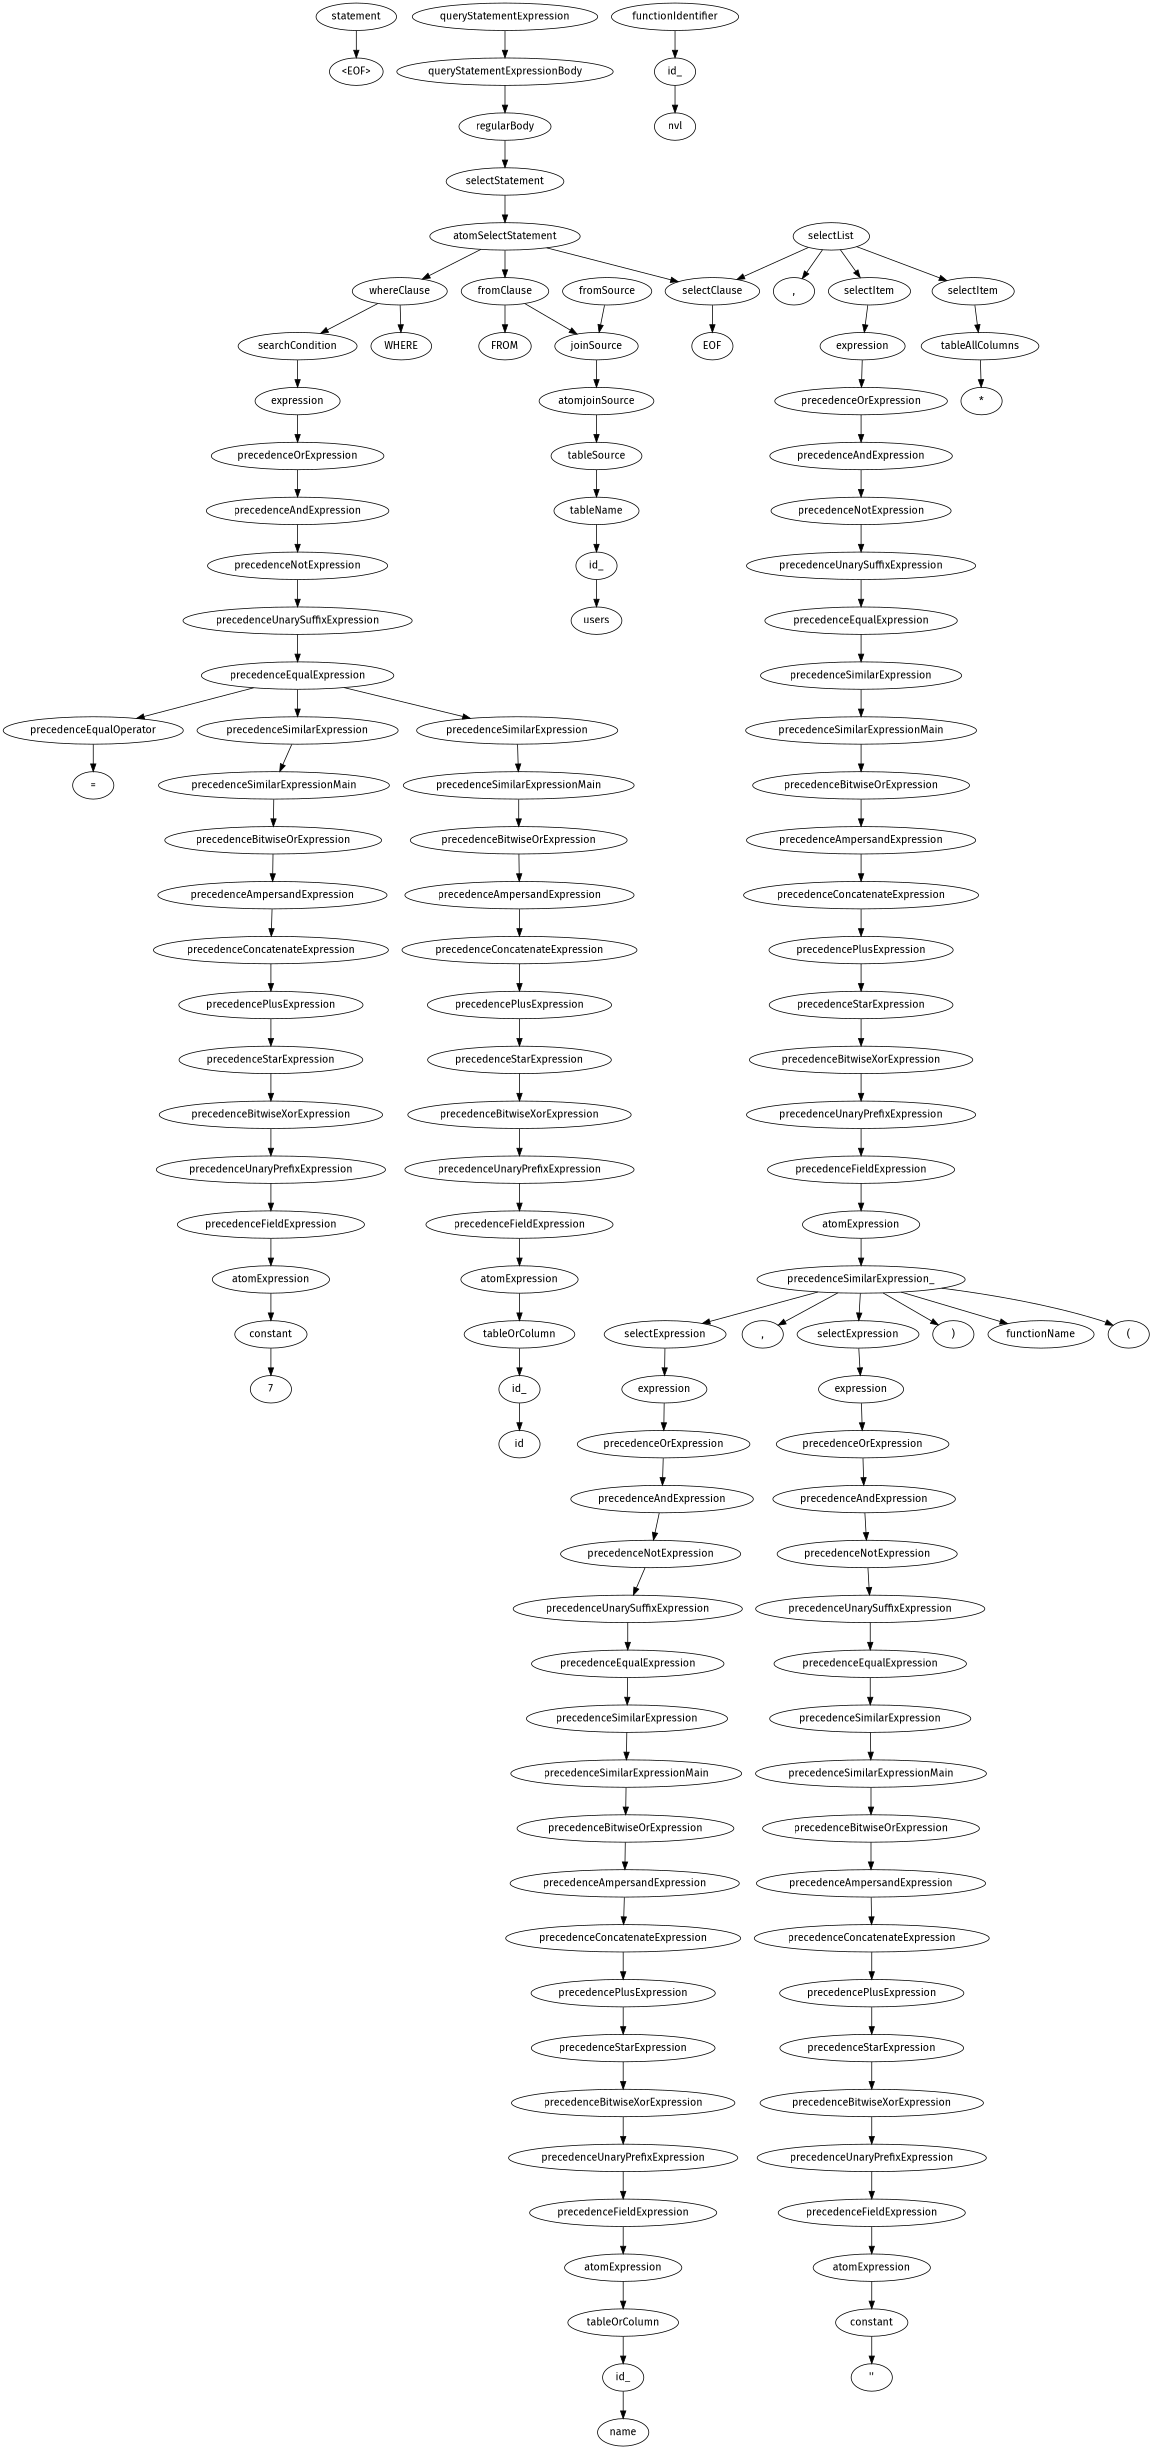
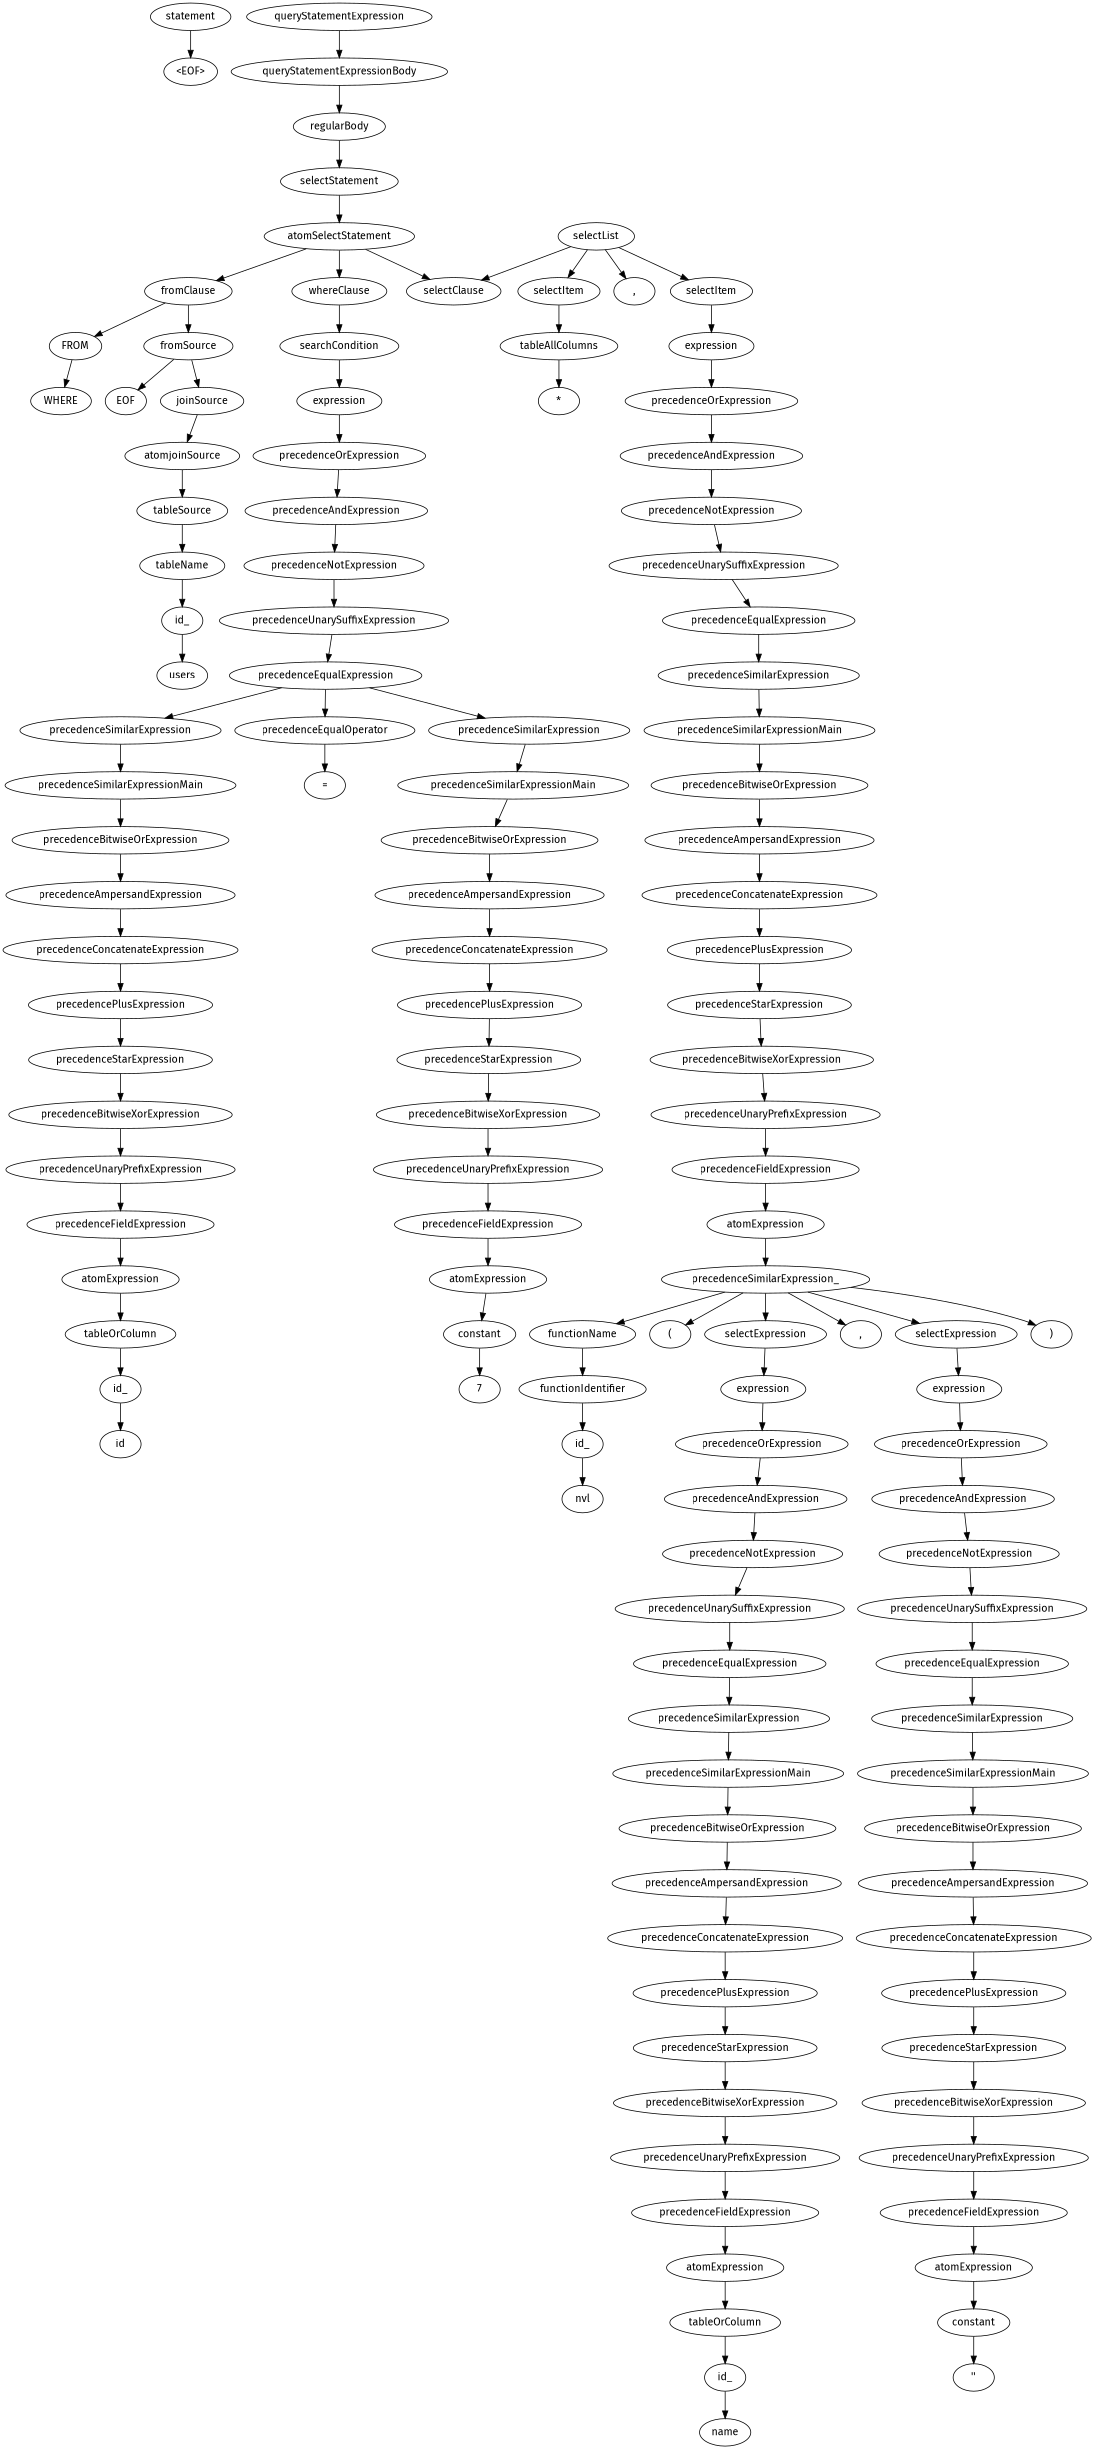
edge "whereClause" -> "WHERE": now "FROM" -> "WHERE"
edge "selectClause" -> "EOF": now "fromSource" -> "EOF"
edge "fromClause" -> "joinSource": now "fromClause" -> "fromSource"
edge "functionName" -> "functionIdentifier": added
